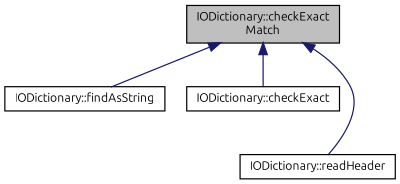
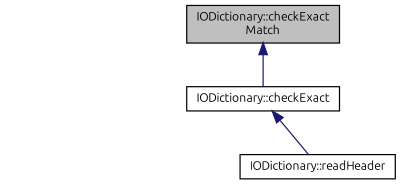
edge "IODictionary::readHeader" -> "IODictionary::checkExact Match": now "IODictionary::readHeader" -> "IODictionary::checkExact"
node "IODictionary::findAsString": removed
